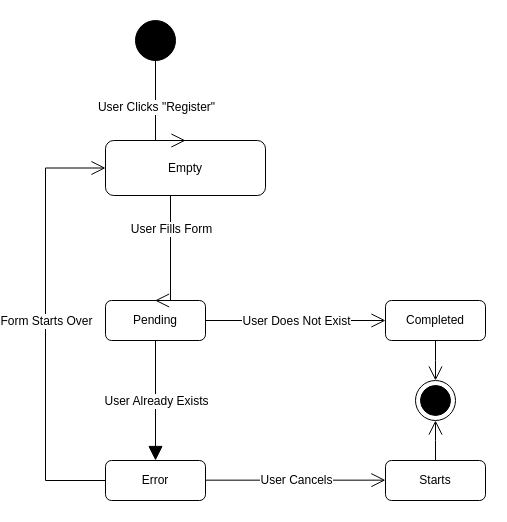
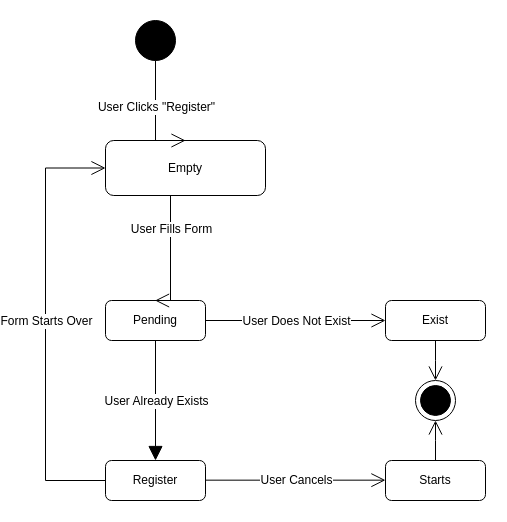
node "Completed": label "Completed" -> "Exist"
node "Error": label "Error" -> "Register"
